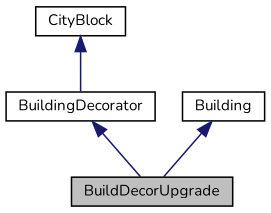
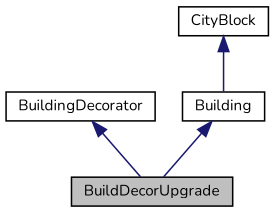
edge "BuildingDecorator" -> "CityBlock": now "Building" -> "CityBlock"
